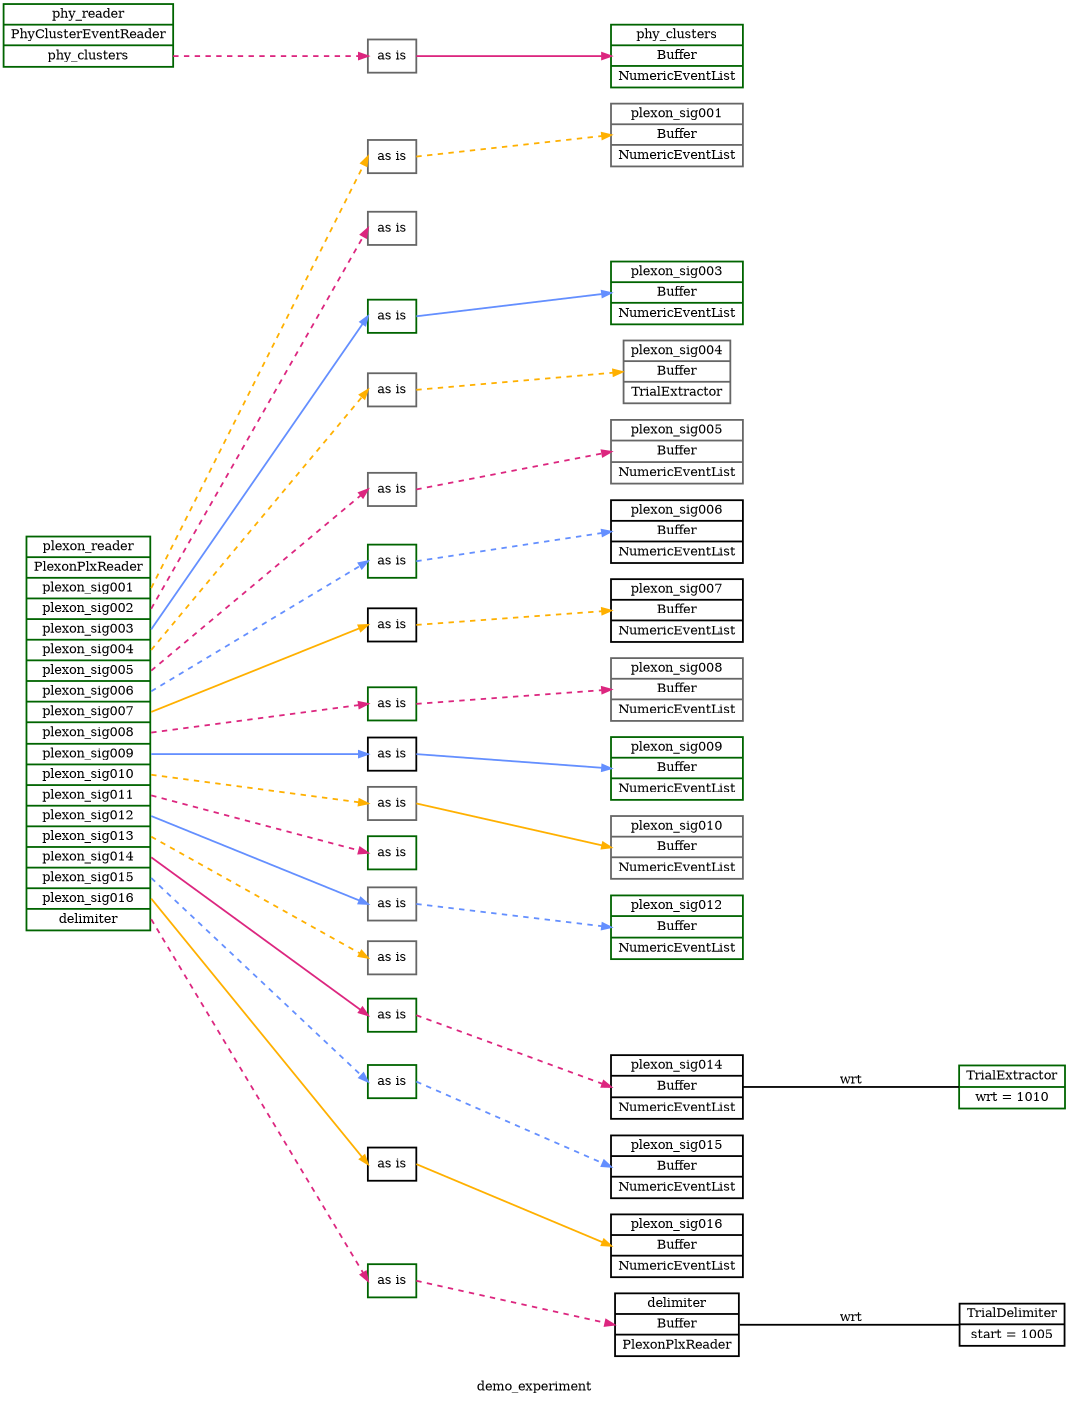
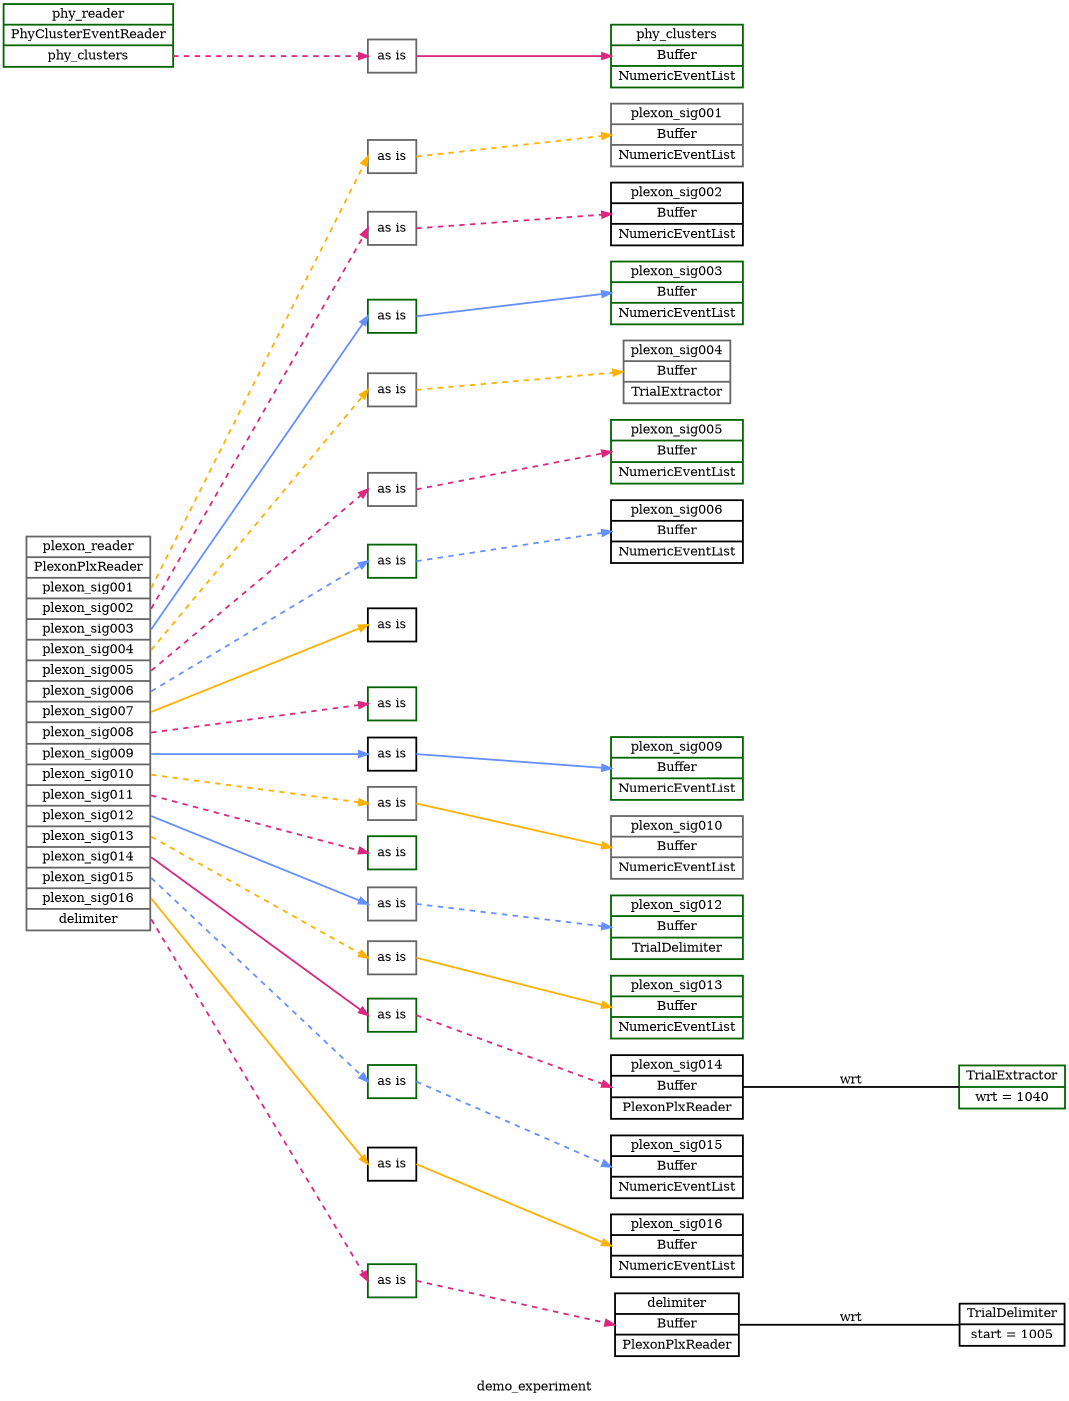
node "plexon_sig002": added
node "plexon_sig005": color gray40 -> darkgreen
node "plexon_sig007": removed
node "plexon_sig008": removed
node "plexon_reader": color darkgreen -> gray40
node "plexon_sig012": text "NumericEventList" -> "TrialDelimiter"
node "plexon_sig013": added
node "TrialExtractor": text "wrt = 1010" -> "wrt = 1040"
node "plexon_sig014": text "NumericEventList" -> "PlexonPlxReader"
